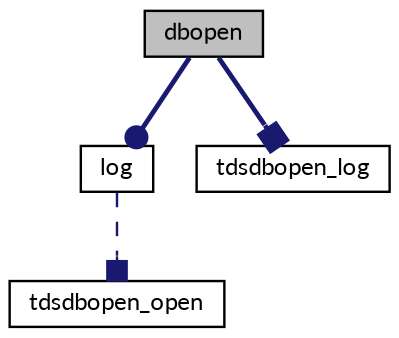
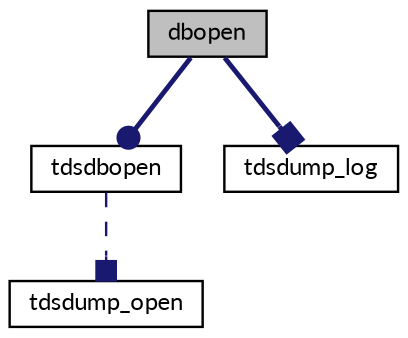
node "log": label "log" -> "tdsdbopen"
node "tdsdbopen_log": label "tdsdbopen_log" -> "tdsdump_log"
node "tdsdbopen_open": label "tdsdbopen_open" -> "tdsdump_open"
